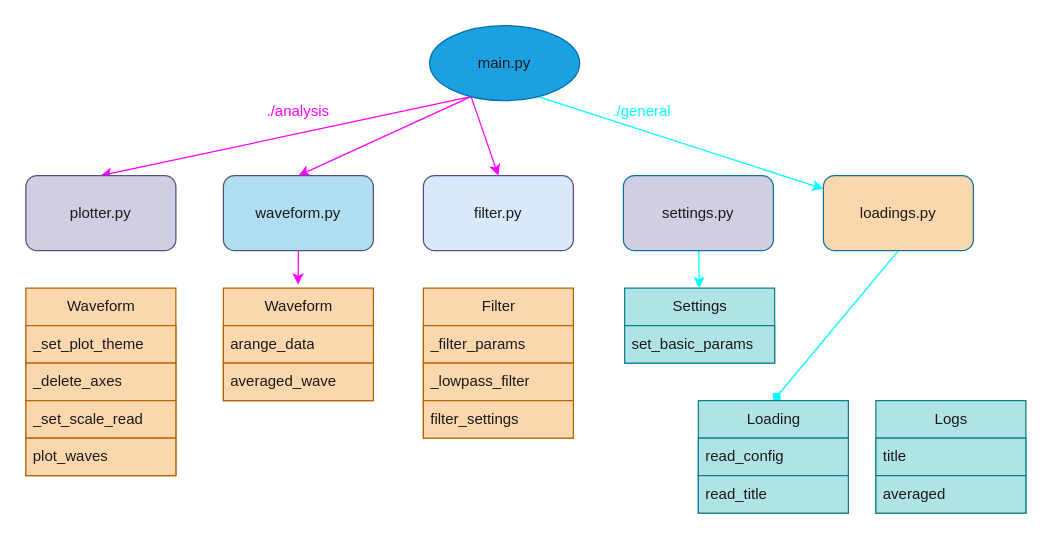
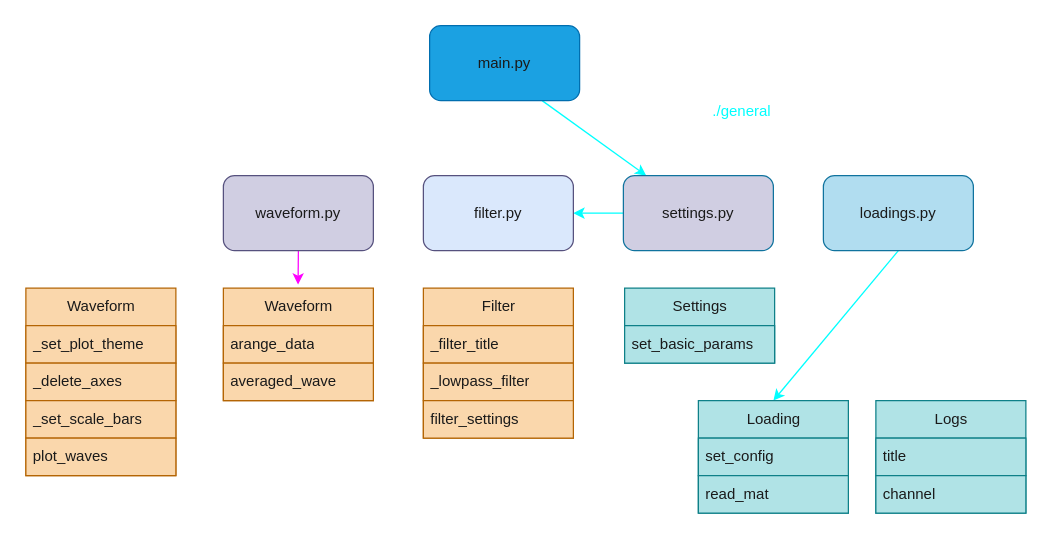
node "main.py": shape ellipse -> rounded rectangle
node "./analysis": removed
node "./general": moved (642, 112) -> (742, 112)
edge "main.py" -> "filter.py": removed
edge "main.py" -> "waveform.py": removed
edge "main.py" -> "settings.py": added
edge "main.py" -> "plotter.py": removed
edge "main.py" -> "loadings.py": removed
node "plotter.py": removed
node "waveform.py": fillcolor #b1ddf0 -> #d0cee2
node "loadings.py": fillcolor #fad7ac -> #b1ddf0
edge "settings.py" -> "Settings": now "settings.py" -> "filter.py"
node "_filter_params": label "_filter_params" -> "_filter_title"
edge "loadings.py" -> "Loading": arrowhead diamond -> classic
node "_set_scale_read": label "_set_scale_read" -> "_set_scale_bars"
node "read_config": label "read_config" -> "set_config"
node "read_title": label "read_title" -> "read_mat"
node "averaged": label "averaged" -> "channel"
